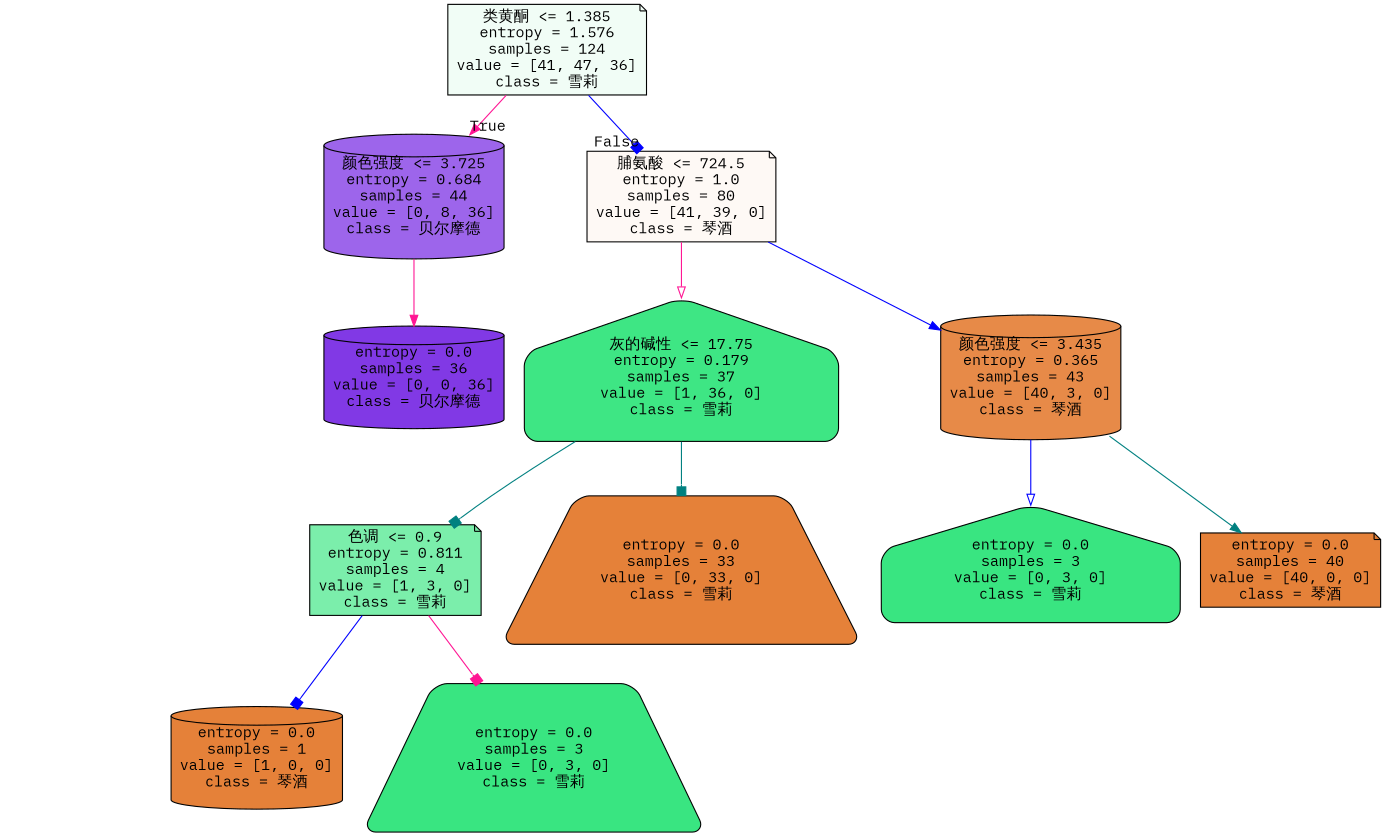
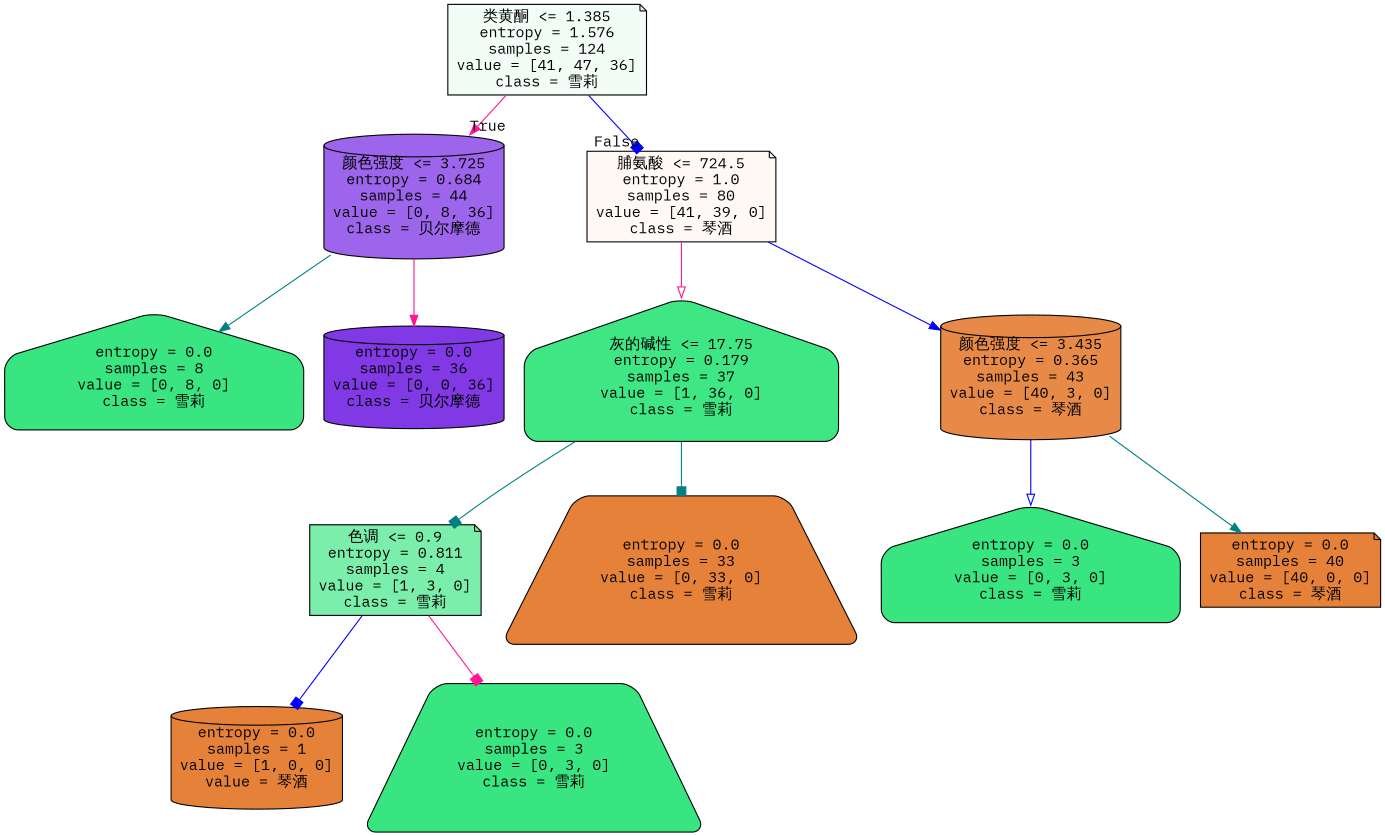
node "entropy = 0.0 samples = 8 value = [0, 8, 0] class = 雪莉": added
node "entropy = 0.0 samples = 1 value = [1, 0, 0] class = 琴酒": label "entropy = 0.0 samples = 1 value = [1, 0, 0] class = 琴酒" -> "entropy = 0.0 samples = 1 value = [1, 0, 0] value = 琴酒"
